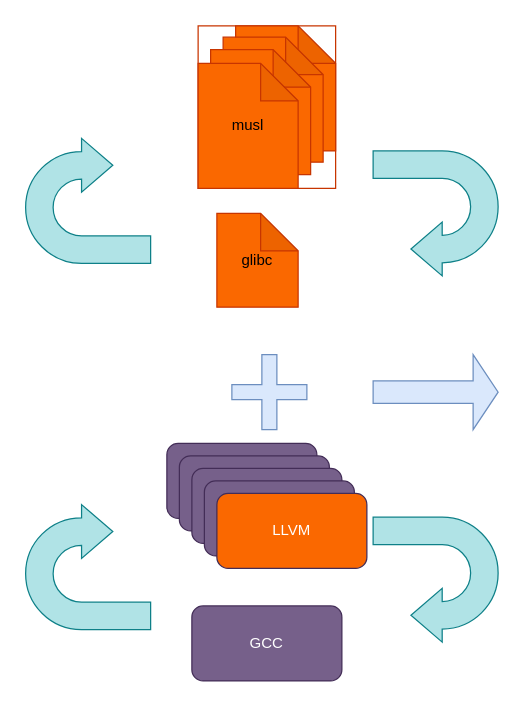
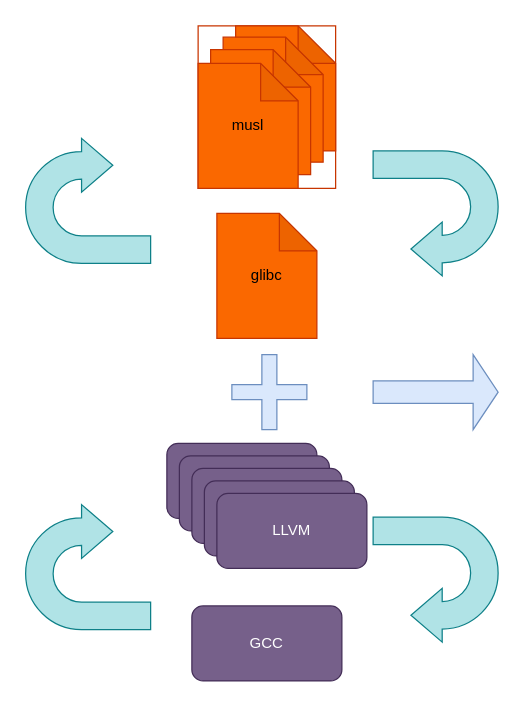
node "glibc": size 81x94 -> 100x125
node "LLVM": fillcolor #fa6800 -> #76608a
